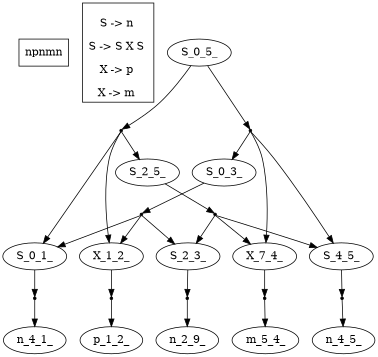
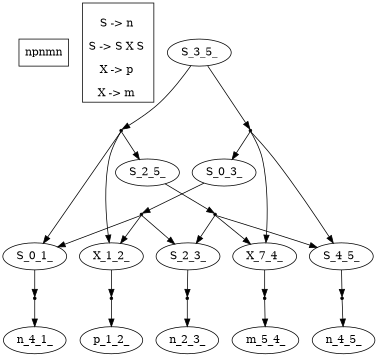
node "S_0_5_": label "S_0_5_" -> "S_3_5_"
node "n_2_9_": label "n_2_9_" -> "n_2_3_"
